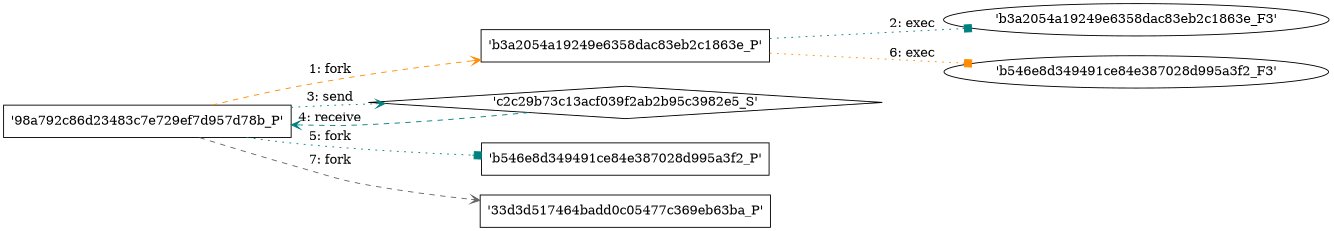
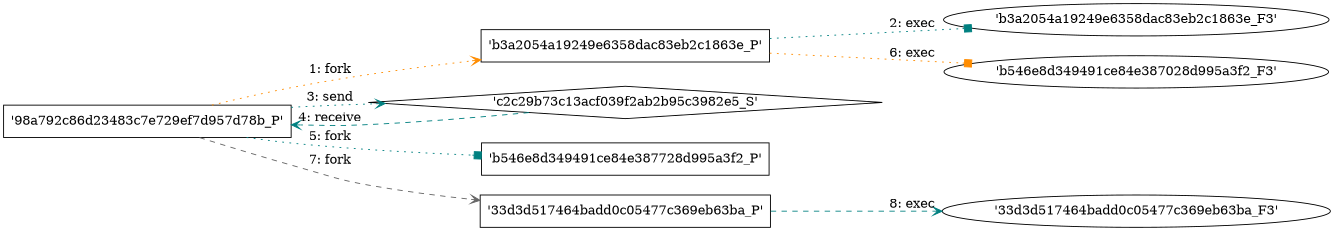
edge "'98a792c86d23483c7e729ef7d957d78b_P'" -> "'b3a2054a19249e6358dac83eb2c1863e_P'": style dashed -> dotted
node "'b546e8d349491ce84e387028d995a3f2_P'": label "'b546e8d349491ce84e387028d995a3f2_P'" -> "'b546e8d349491ce84e387728d995a3f2_P'"
node "'33d3d517464badd0c05477c369eb63ba_F3'": added
